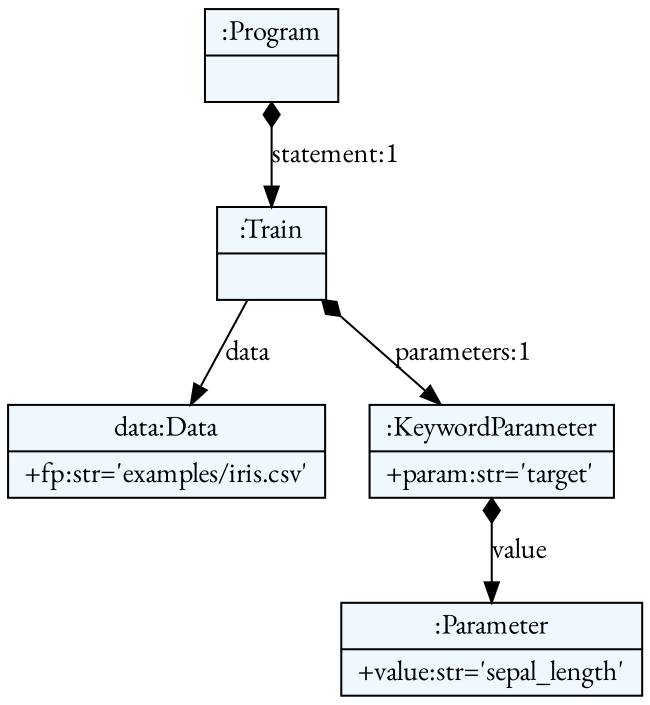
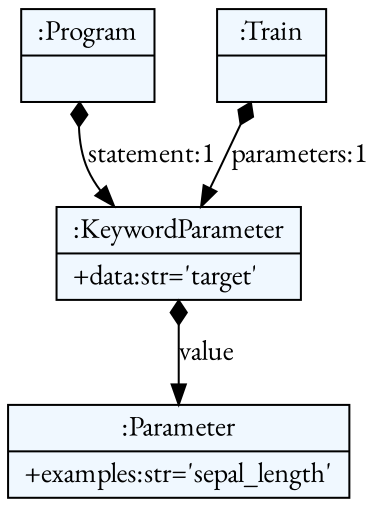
edge ":Program" -- ":Train": now ":Program" -- ":KeywordParameter"
node "data:Data": removed
node ":KeywordParameter": text "+param:str='target'" -> "+data:str='target'"
node ":Parameter": text "+value:str='sepal_length'" -> "+examples:str='sepal_length'"
